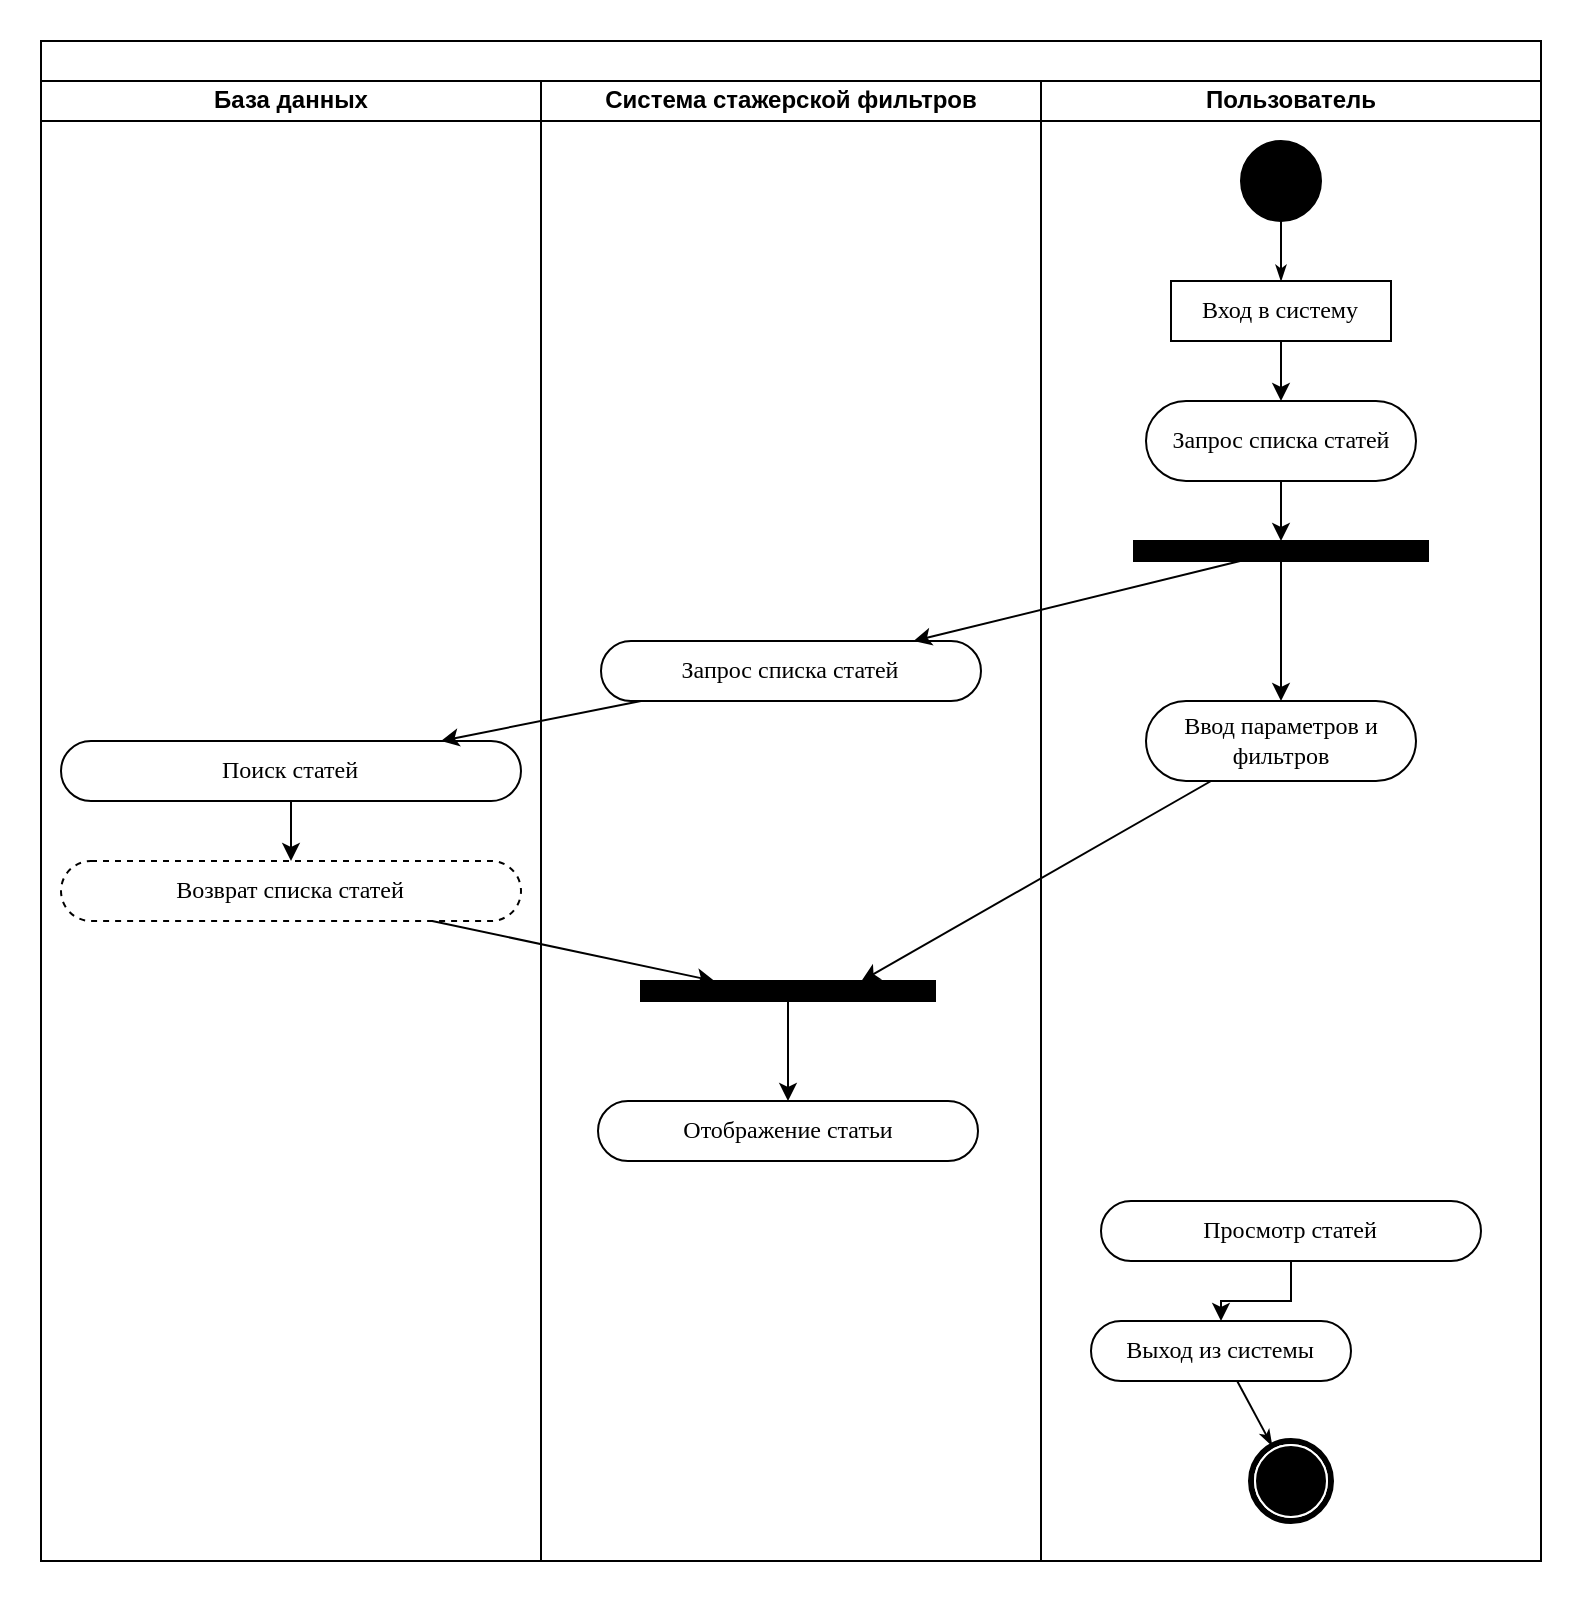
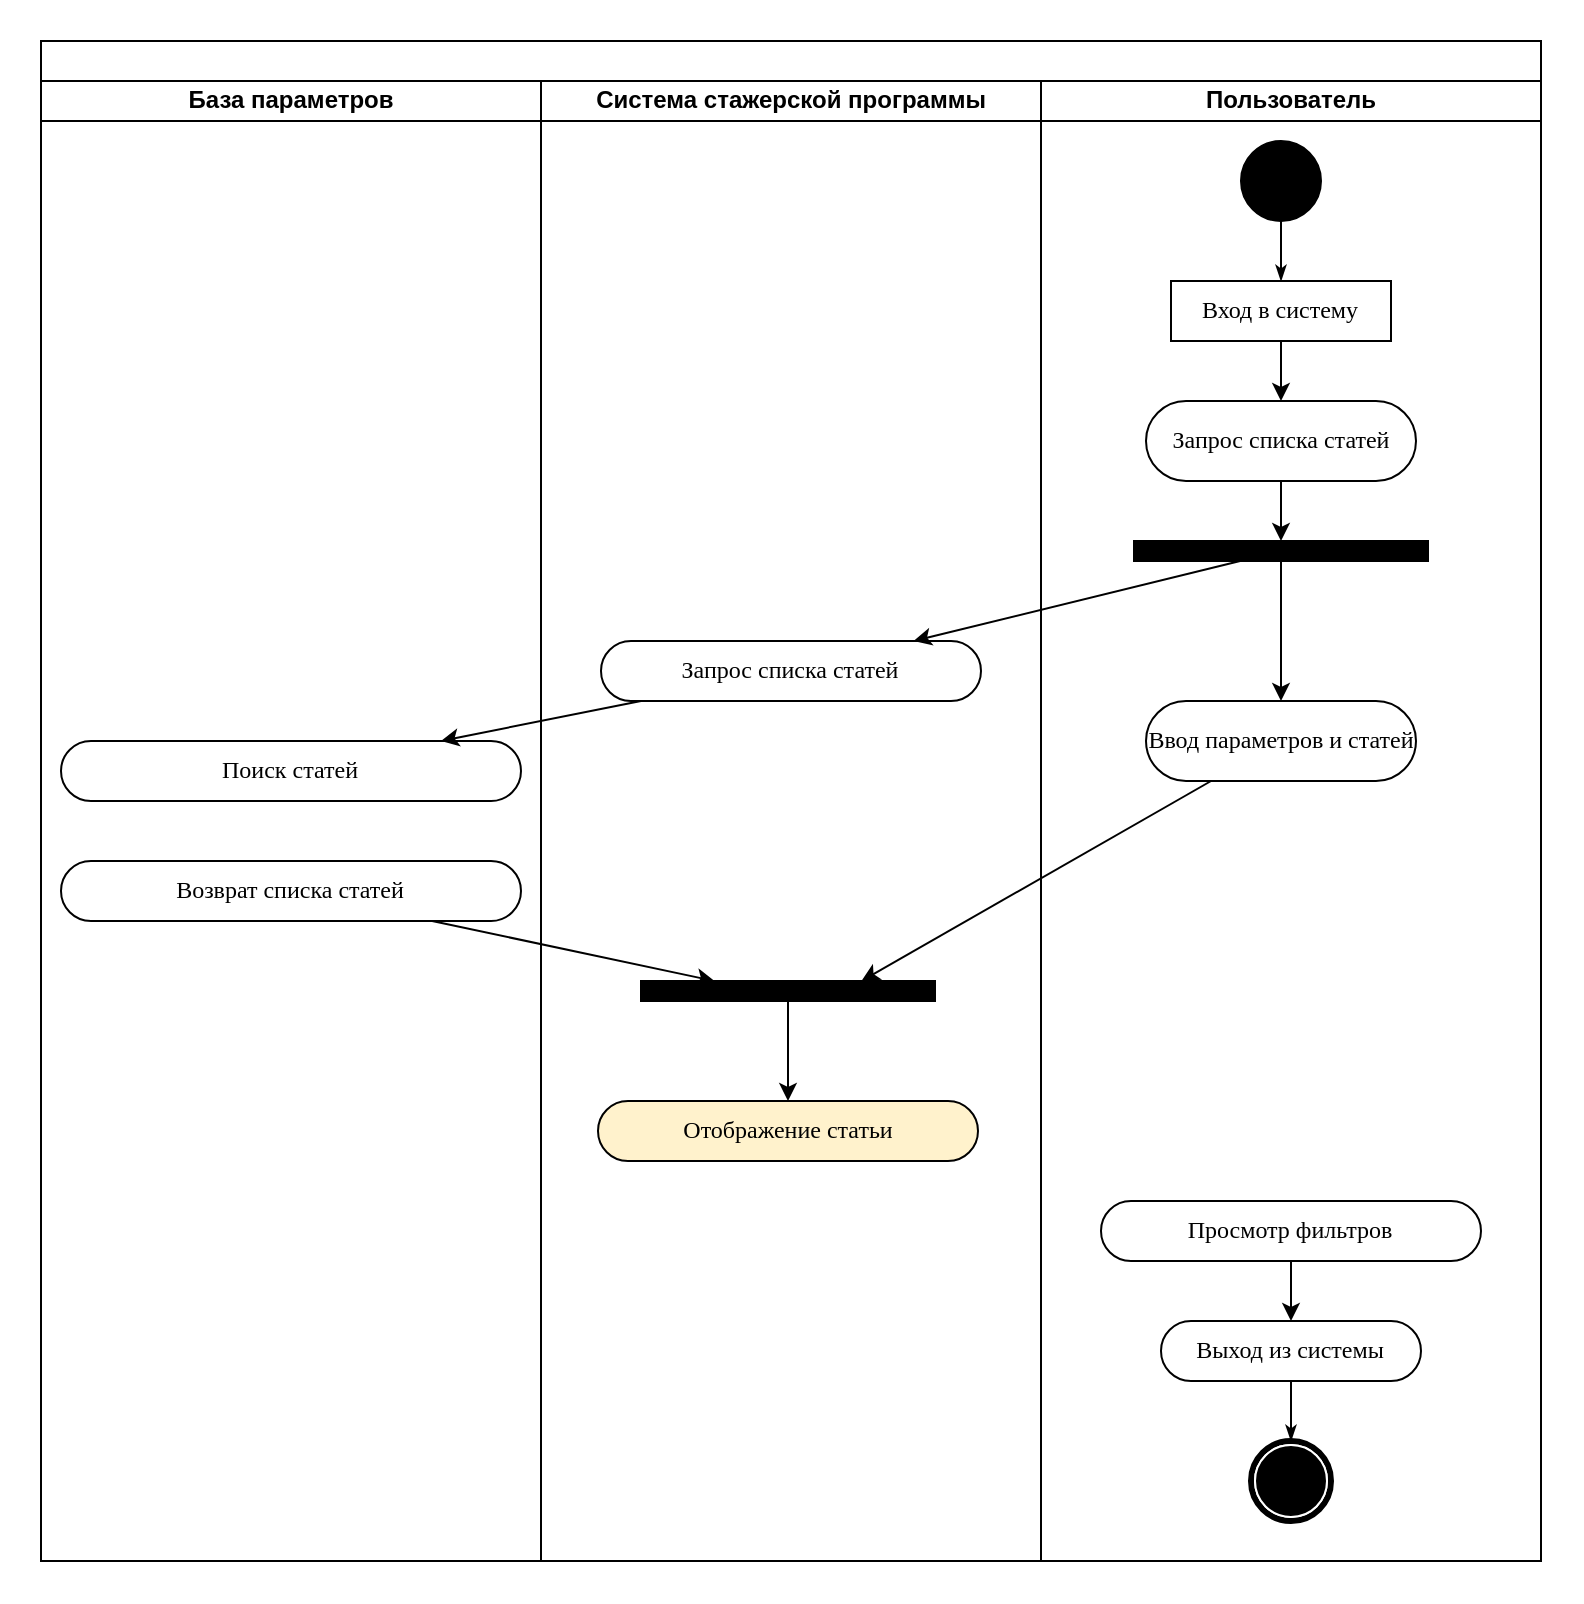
node "База данных": label "База данных" -> "База параметров"
node "Система стажерской фильтров": label "Система стажерской фильтров" -> "Система стажерской программы"
node "Ввод параметров и фильтров": label "Ввод параметров и фильтров" -> "Ввод параметров и статей"
edge "Поиск статей" -> "Возврат списка статей": removed
node "Возврат списка статей": style dashed -> solid
node "Отображение статьи": fillcolor #ffffff -> #fff2cc
node "Просмотр статей": label "Просмотр статей" -> "Просмотр фильтров"
node "Выход из системы": moved (1221, 1351) -> (1291, 1351)
